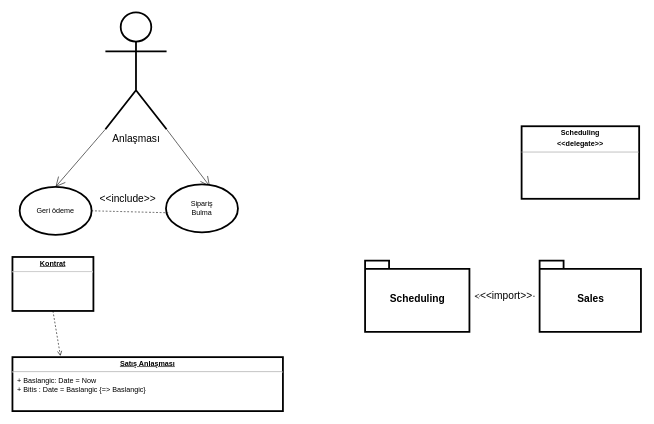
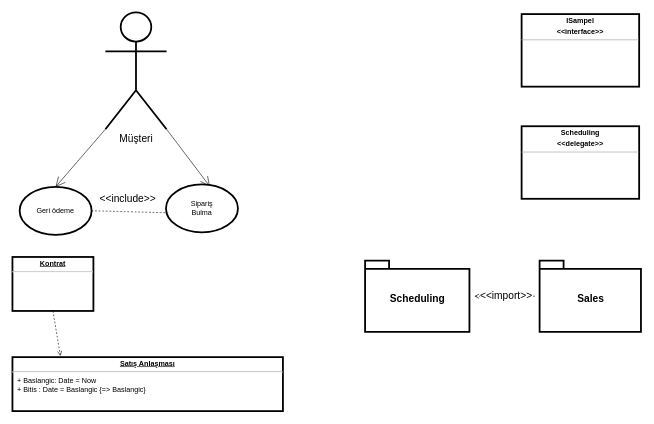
node "ISampel <<interface>>": added
node "Anlaşması": label "Anlaşması" -> "Müşteri"
